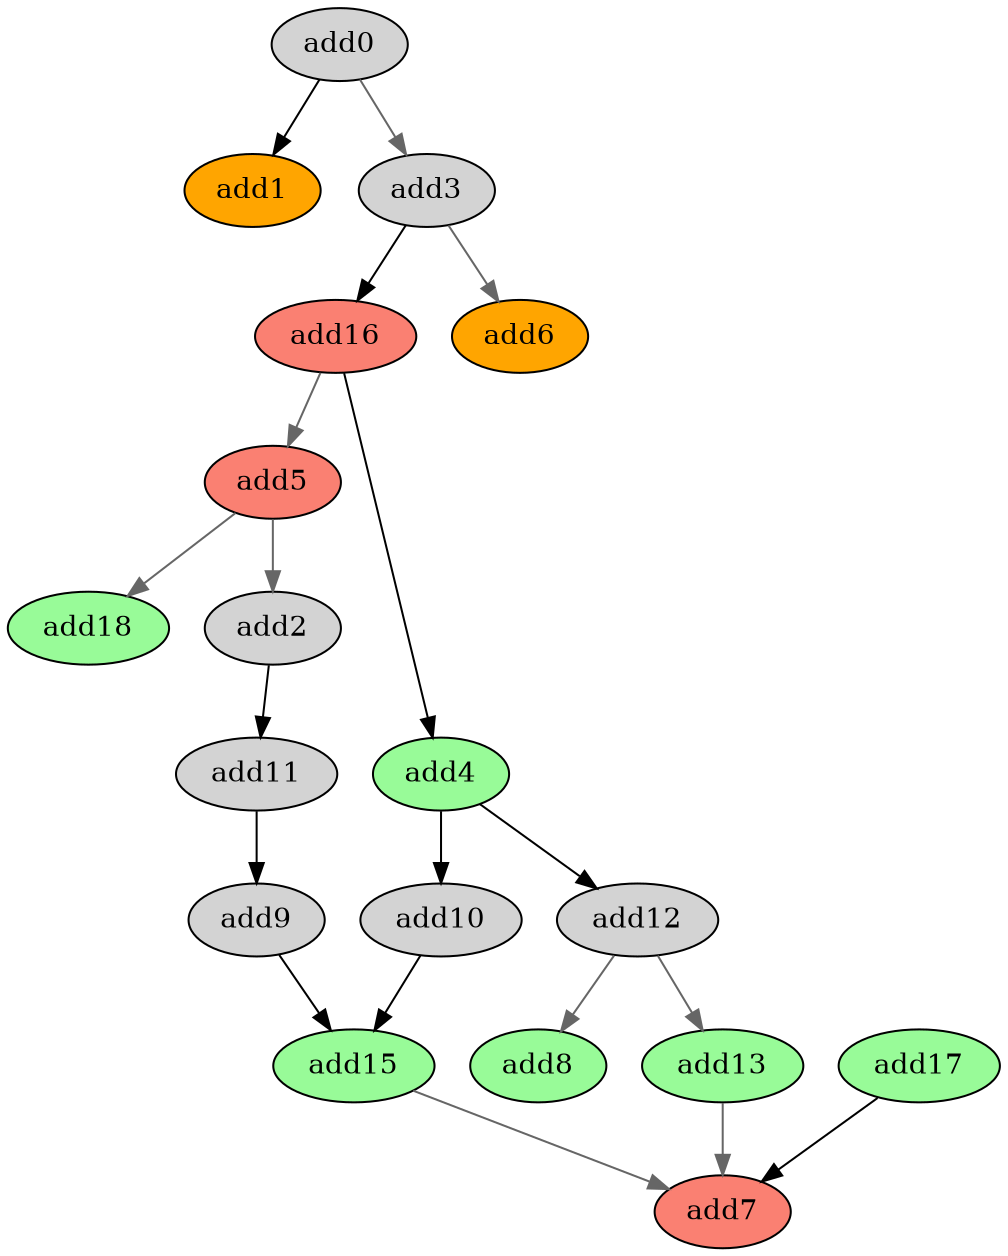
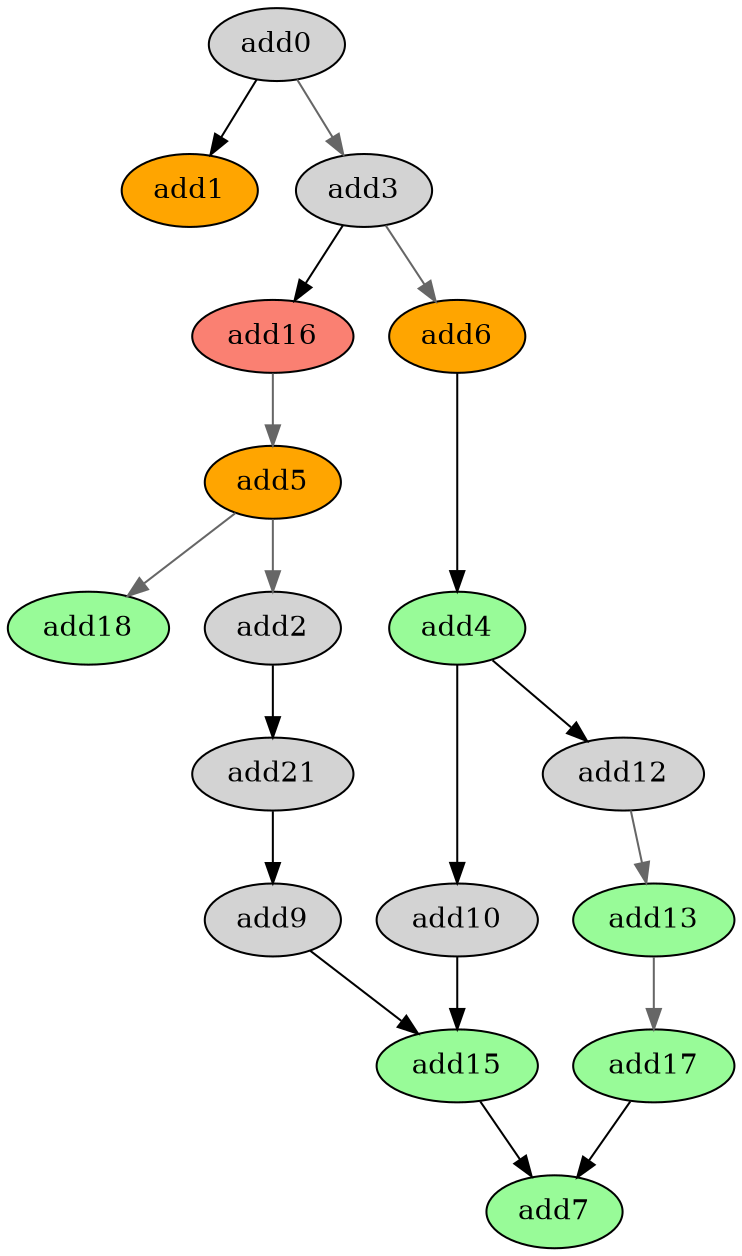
node "add5": fillcolor salmon -> orange
edge "add16" -> "add4": now "add6" -> "add4"
node "add11": label "add11" -> "add21"
node "add8": removed
edge "add13" -> "add7": now "add13" -> "add17"
edge "add15" -> "add7": color gray40 -> black
node "add7": fillcolor salmon -> palegreen
